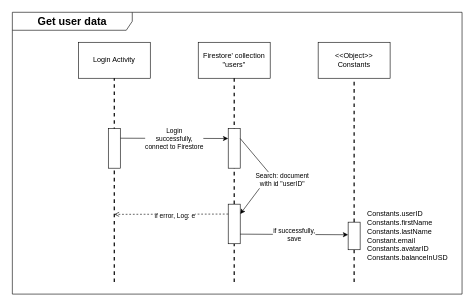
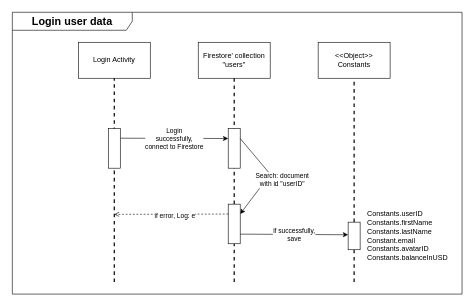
node "Get user data": label "Get user data" -> "Login user data"
